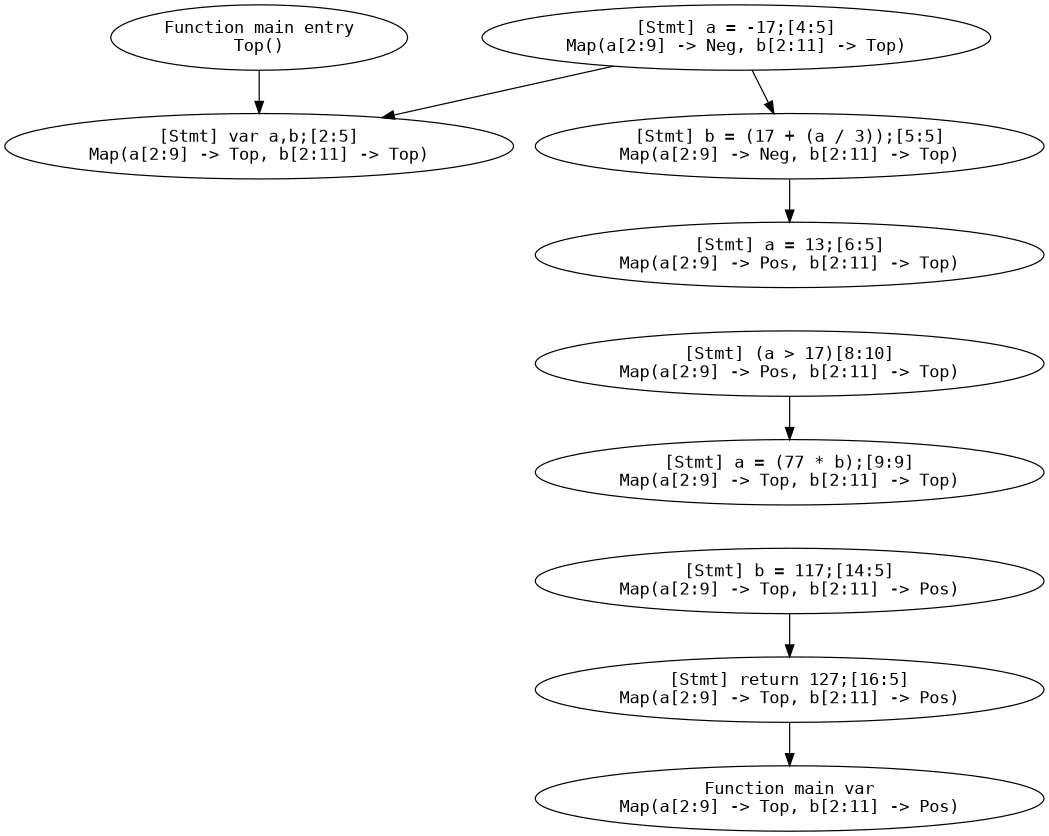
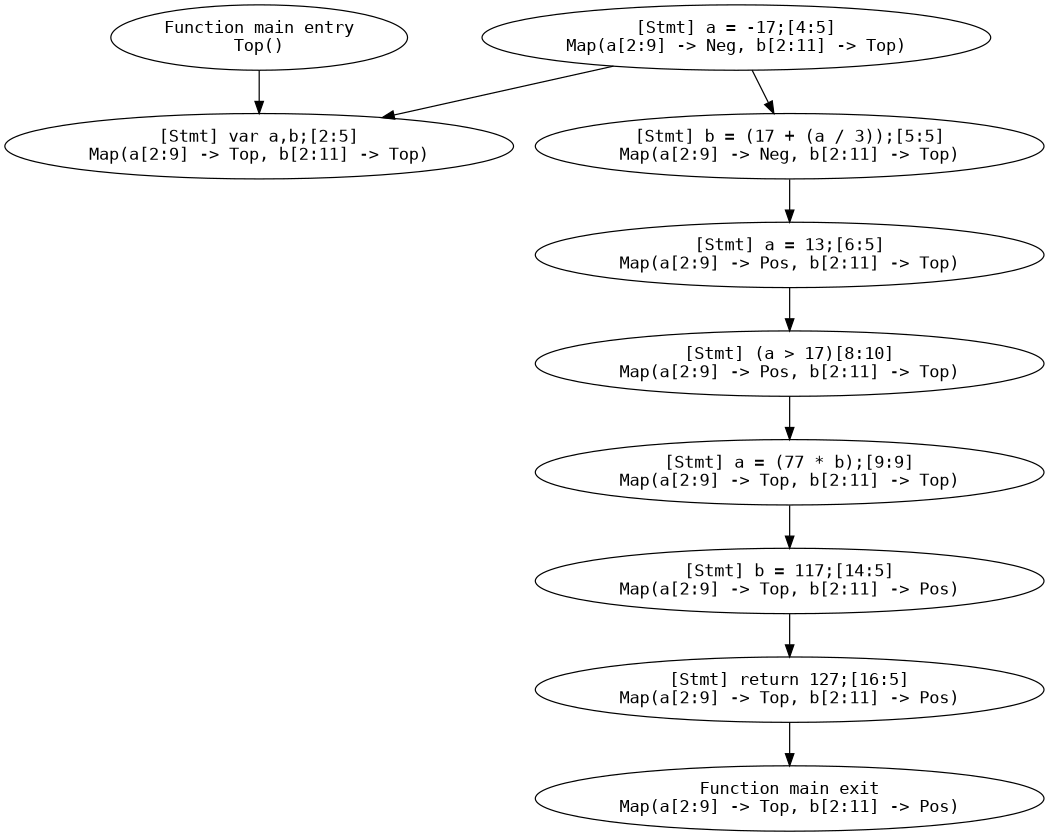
edge "[Stmt] a = 13;[6:5] Map(a[2:9] -> Pos, b[2:11] -> Top)" -> "[Stmt] (a > 17)[8:10] Map(a[2:9] -> Pos, b[2:11] -> Top)": added
edge "[Stmt] a = (77 * b);[9:9] Map(a[2:9] -> Top, b[2:11] -> Top)" -> "[Stmt] b = 117;[14:5] Map(a[2:9] -> Top, b[2:11] -> Pos)": added
node "Function main var Map(a[2:9] -> Top, b[2:11] -> Pos)": label "Function main var Map(a[2:9] -> Top, b[2:11] -> Pos)" -> "Function main exit Map(a[2:9] -> Top, b[2:11] -> Pos)"
